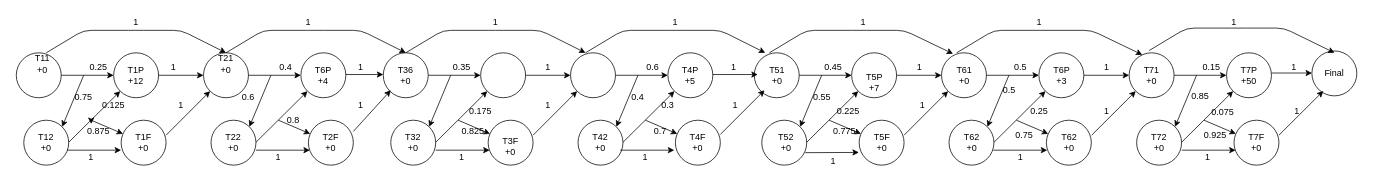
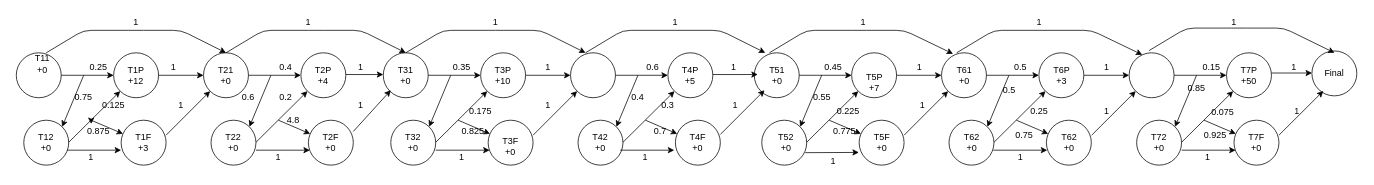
node "T21 +0": moved (225, 64) -> (225, 75)
node "T6P +4": label "T6P +4" -> "T2P +4"
node "T36 +0": label "T36 +0" -> "T31 +0"
node "T3P +10": added
node "T71 +0": removed
node "0.85": moved (1201, 96) -> (1197, 89)
node "0.2": added
node "0.8": label "0.8" -> "4.8"
node "T1F +0": label "T1F +0" -> "T1F +3"
